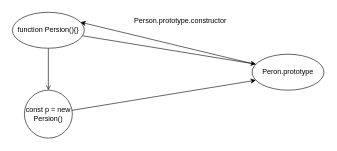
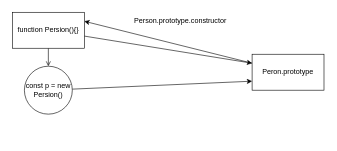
node "function Persion(){}": shape ellipse -> rectangle
node "Peron.prototype": shape ellipse -> rectangle
node "const p = new Persion()": moved (48, 114) -> (48, 90)
